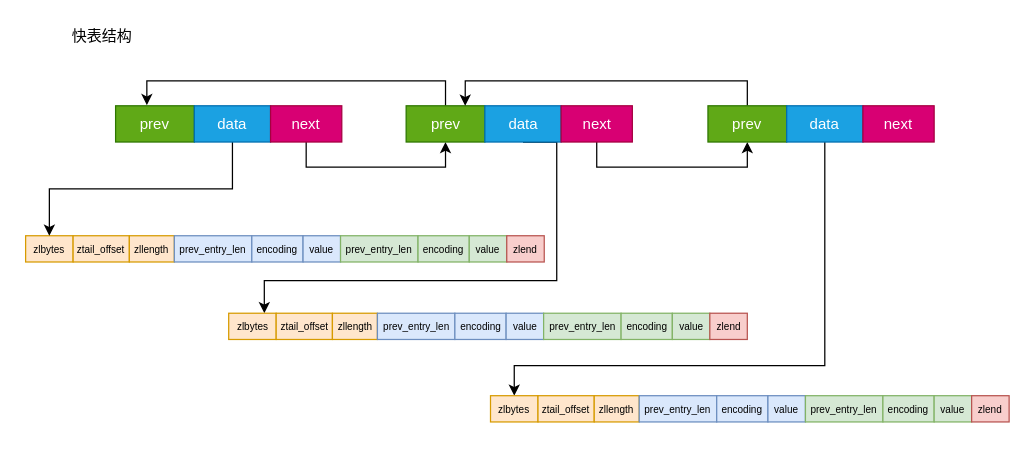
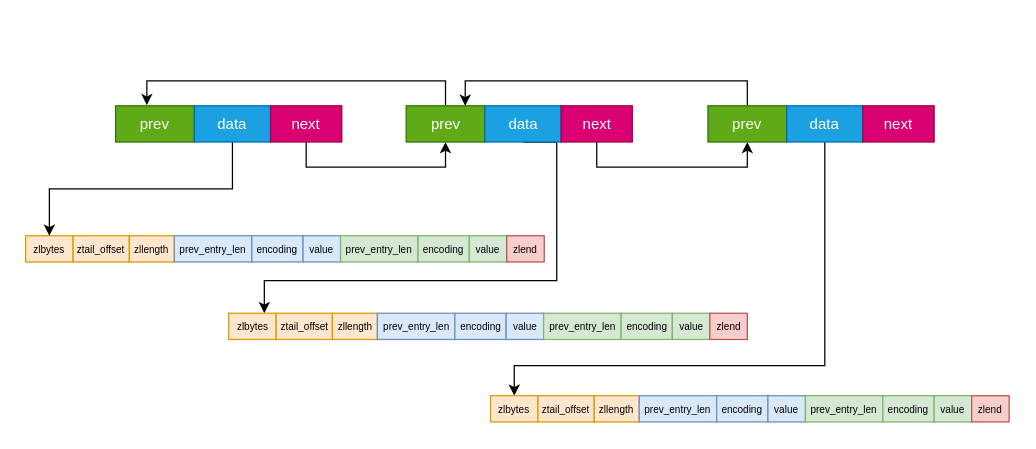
node "快表结构": removed
